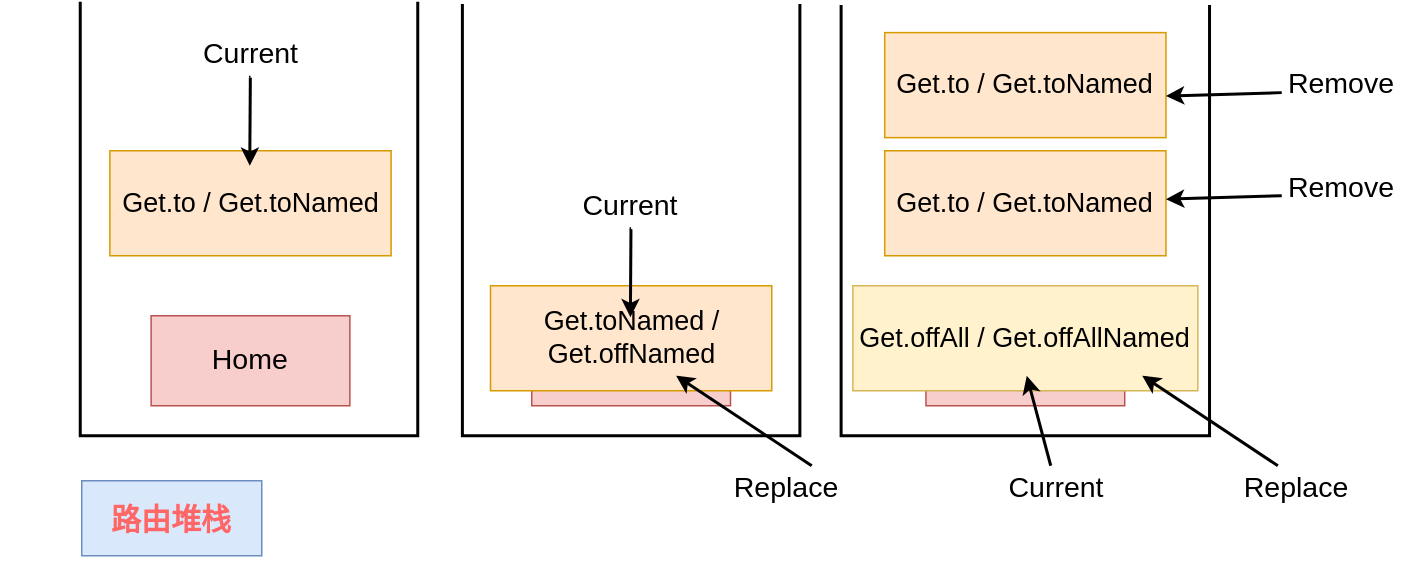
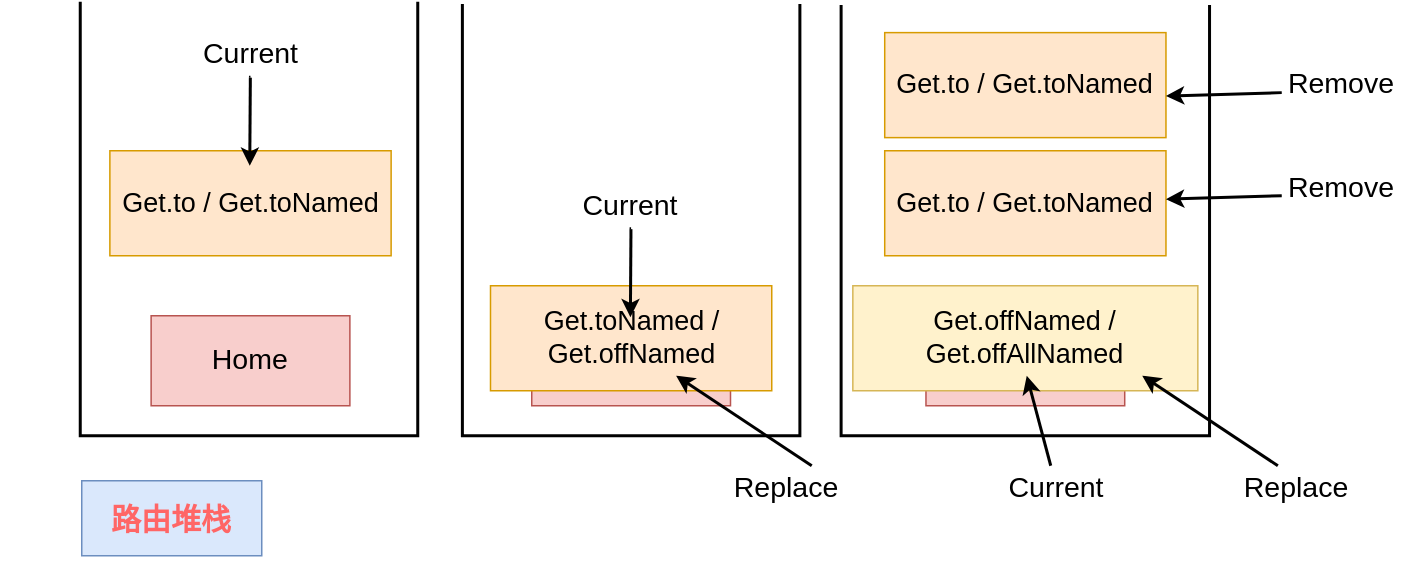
node "Get.offAll / Get.offAllNamed": label "Get.offAll / Get.offAllNamed" -> "Get.offNamed / Get.offAllNamed"
